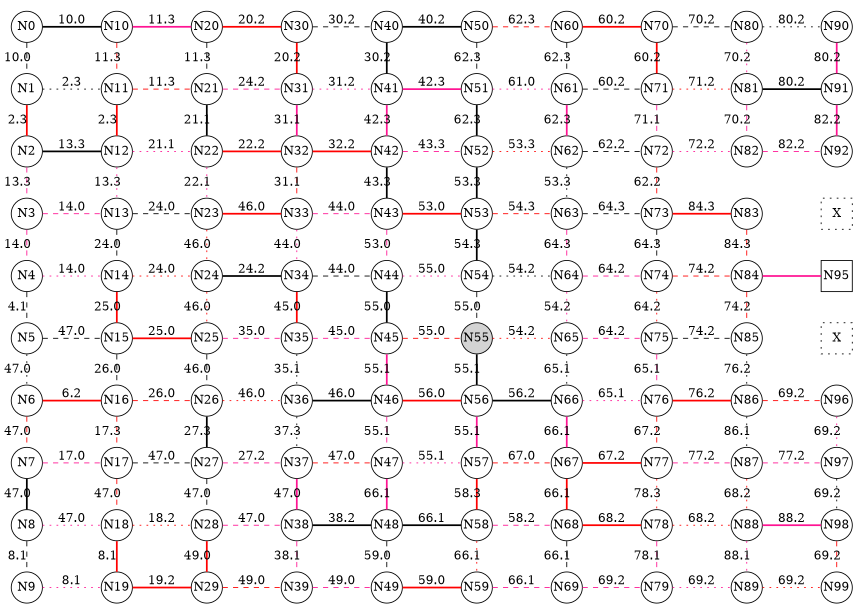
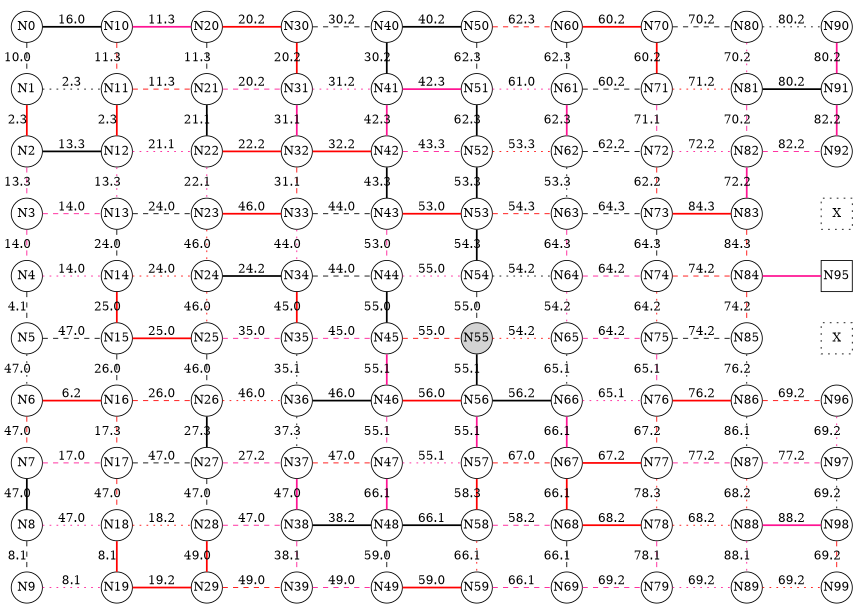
edge "N0" -- "N10": label "10.0" -> "16.0"
edge "N21" -- "N31": label "24.2" -> "20.2"
edge "N82" -- "N83": added, label "72.2"
edge "N33" -- "N43": color deeppink -> black
